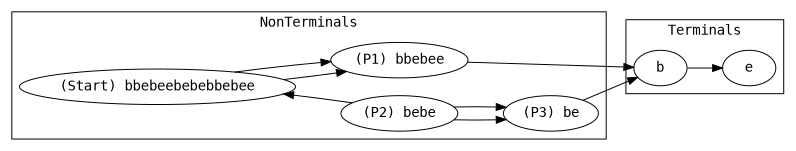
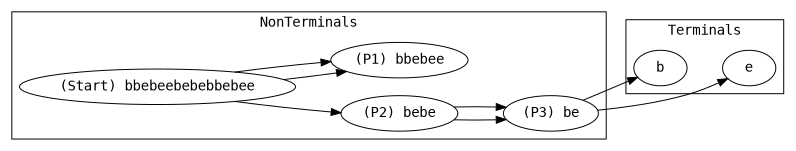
edge "(P1) bbebee" -> "b": removed
edge "b" -> "e": now "(P3) be" -> "e"
edge "(P2) bebe" -> "(Start) bbebeebebebbebee": reversed
